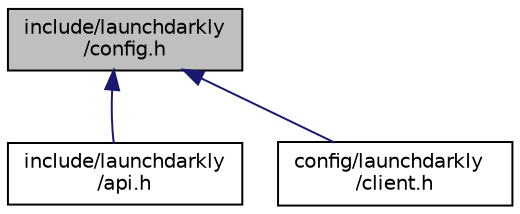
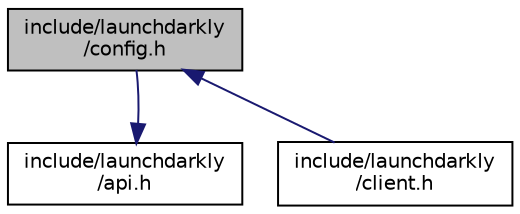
edge "include/launchdarkly /api.h" -> "include/launchdarkly /config.h": reversed
node "config/launchdarkly /client.h": label "config/launchdarkly /client.h" -> "include/launchdarkly /client.h"
